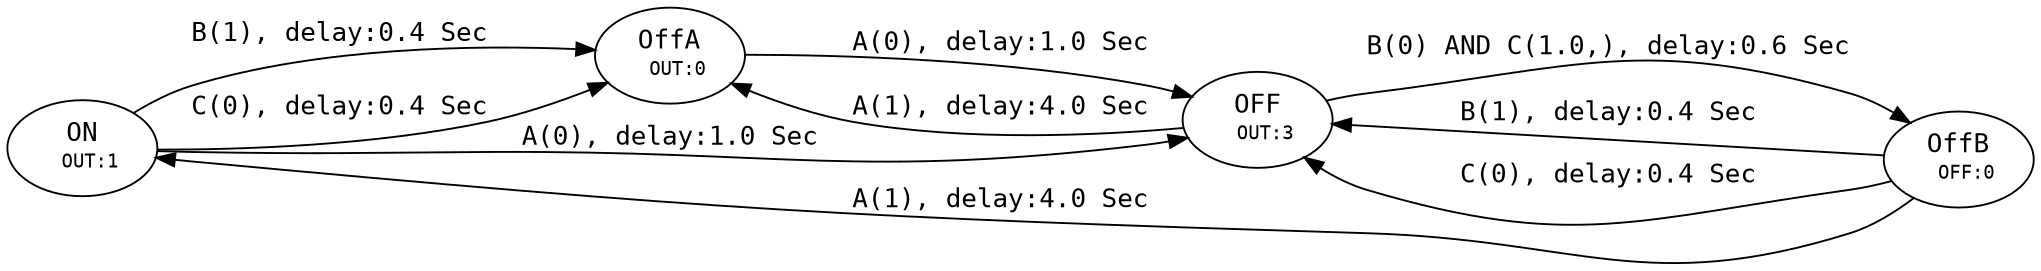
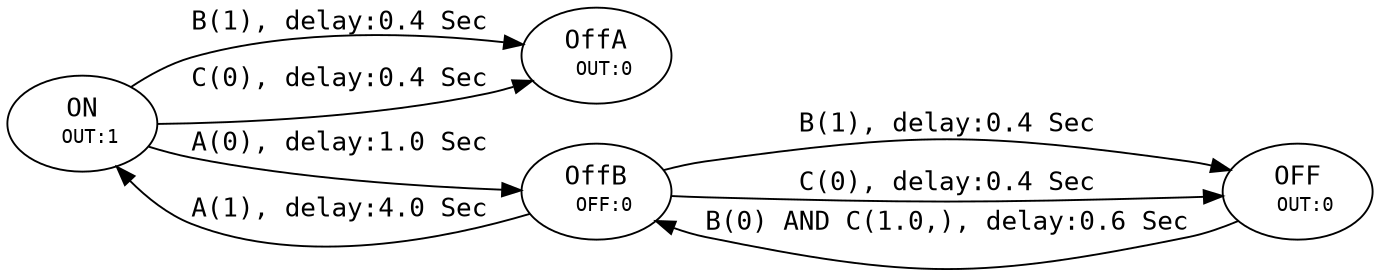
edge "OffA" -> "OFF": removed, label "A(0), delay:1.0 Sec"
edge "OFF" -> "OffA": removed, label "A(1), delay:4.0 Sec"
node "OFF": text "OUT:3" -> "OUT:0"
edge "ON" -> "OFF": now "ON" -> "OffB"
